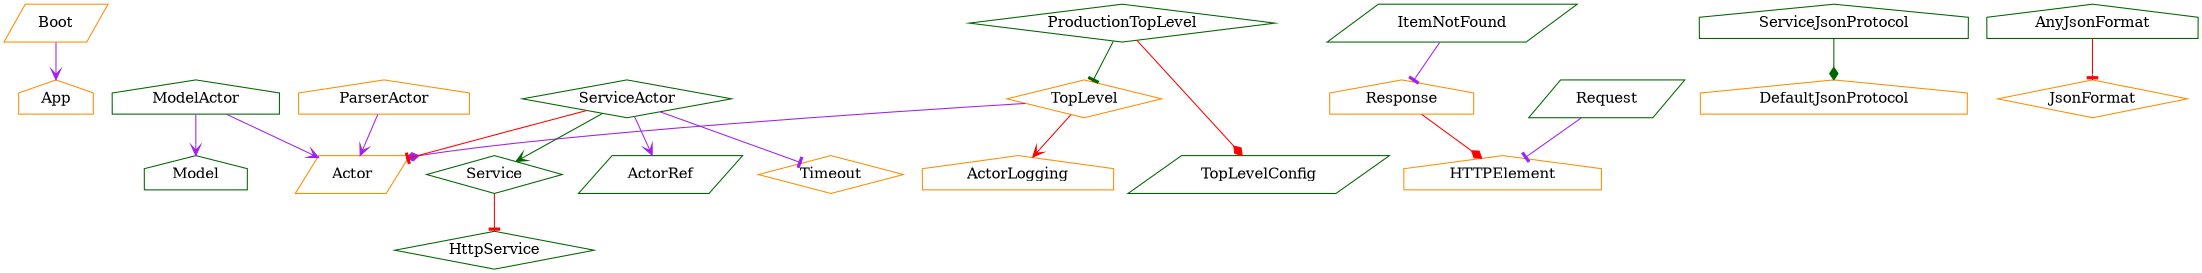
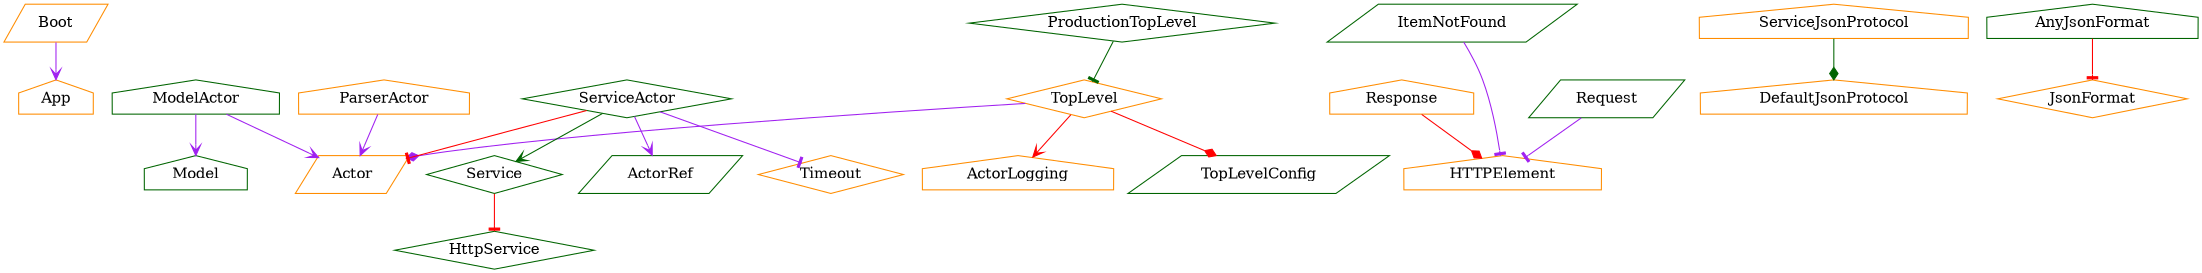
node "ServiceJsonProtocol": color darkgreen -> darkorange
edge "ItemNotFound" -> "Response": now "ItemNotFound" -> "HTTPElement"
edge "ProductionTopLevel" -> "TopLevelConfig": now "TopLevel" -> "TopLevelConfig"
